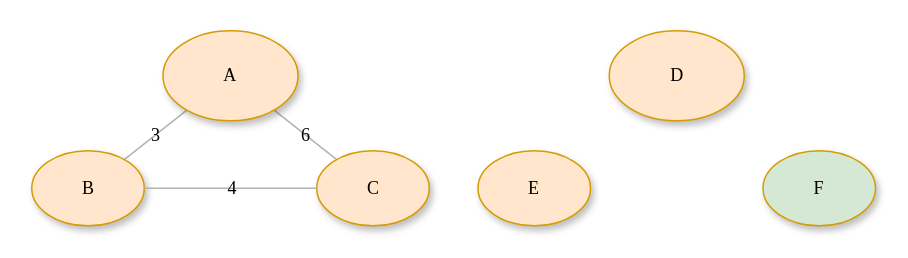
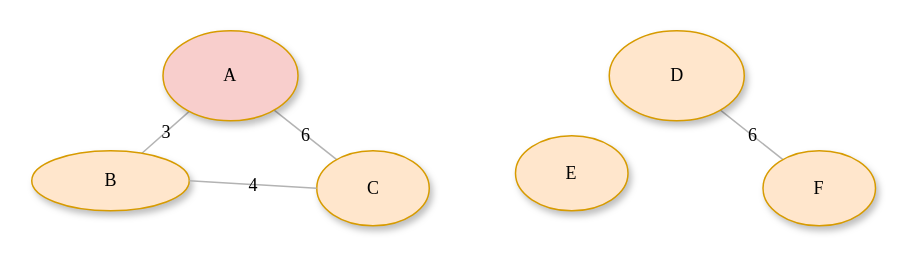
node "A": fillcolor #ffe6cc -> #f8cecc
edge "D" -- "F": added, label "6"
node "B": size 113x75 -> 158x60
node "E": moved (534, 188) -> (572, 173)
node "F": fillcolor #d5e8d4 -> #ffe6cc
